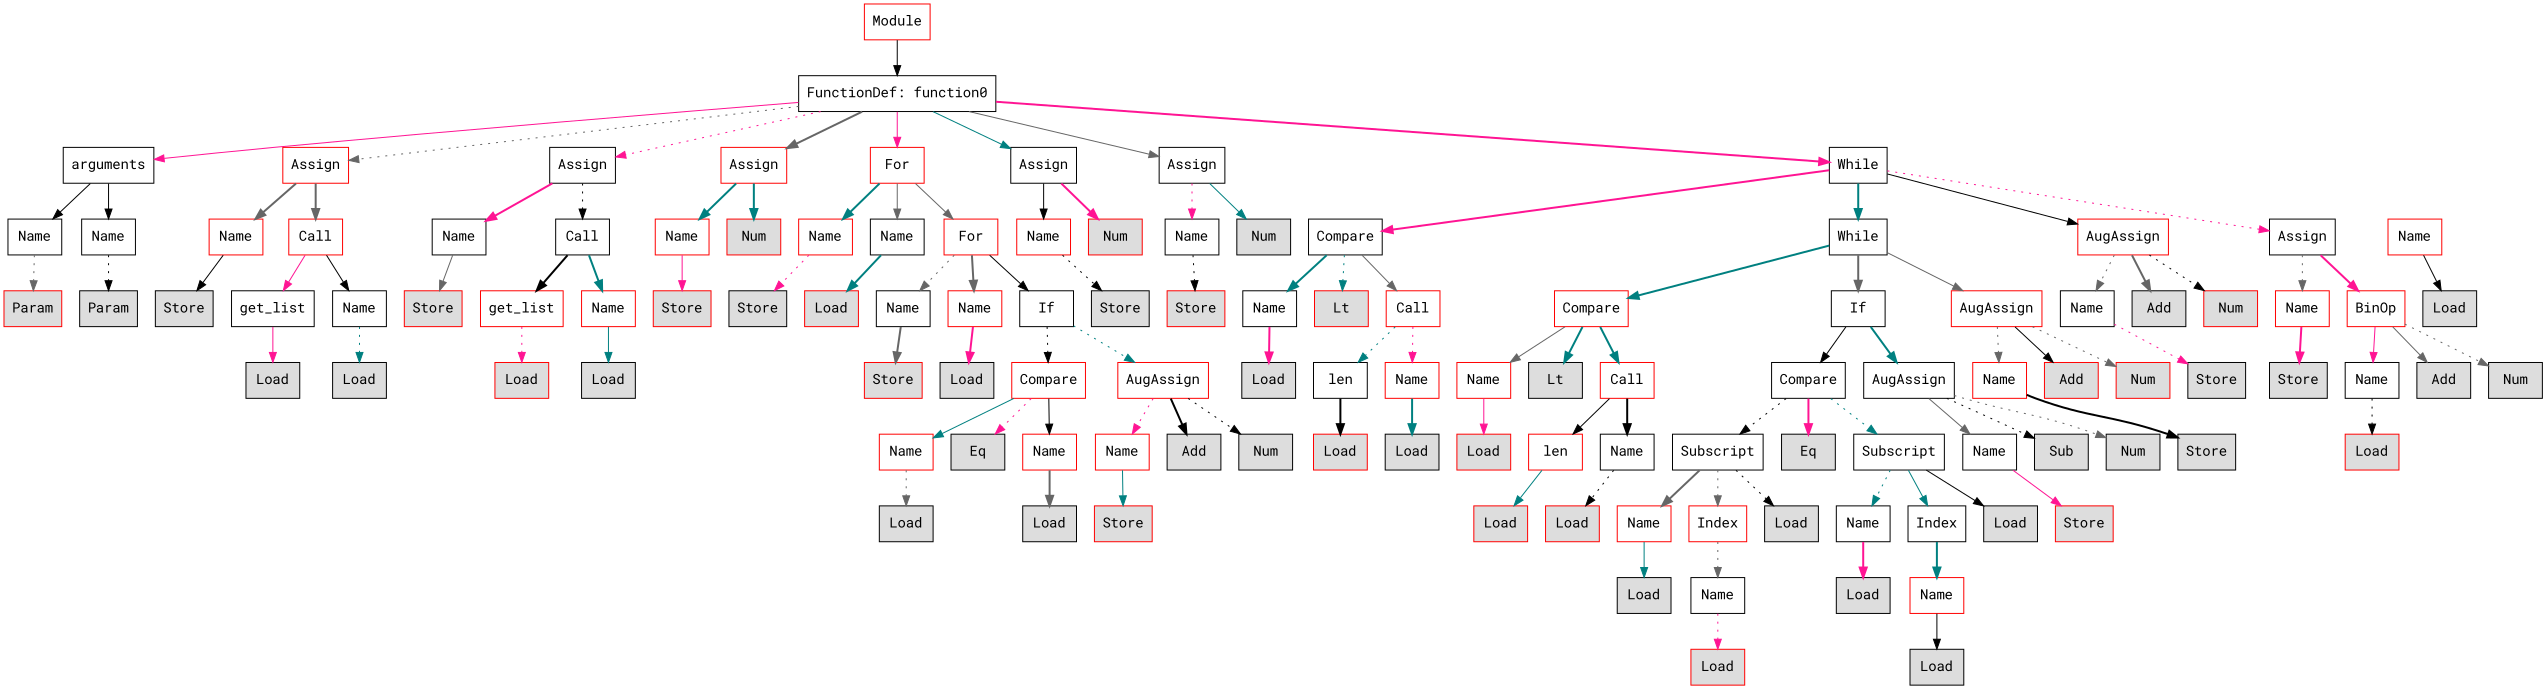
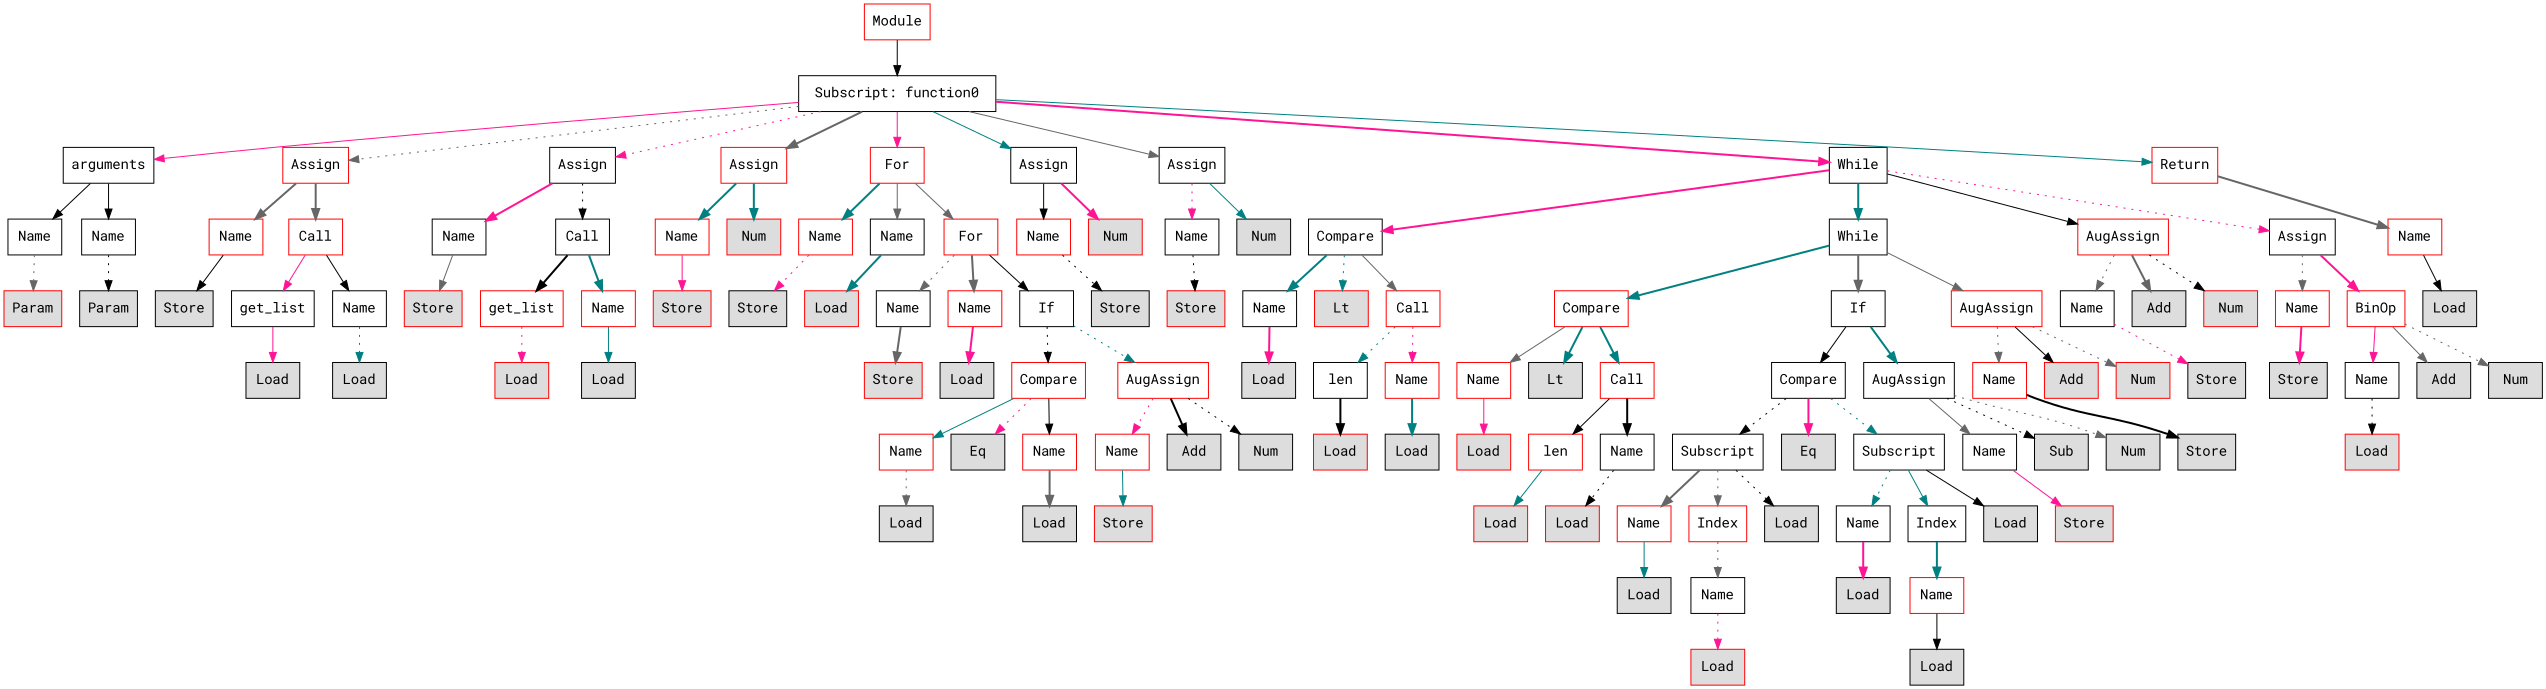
node "FunctionDef: function0": label "FunctionDef: function0" -> "Subscript: function0"
node "Return": added
